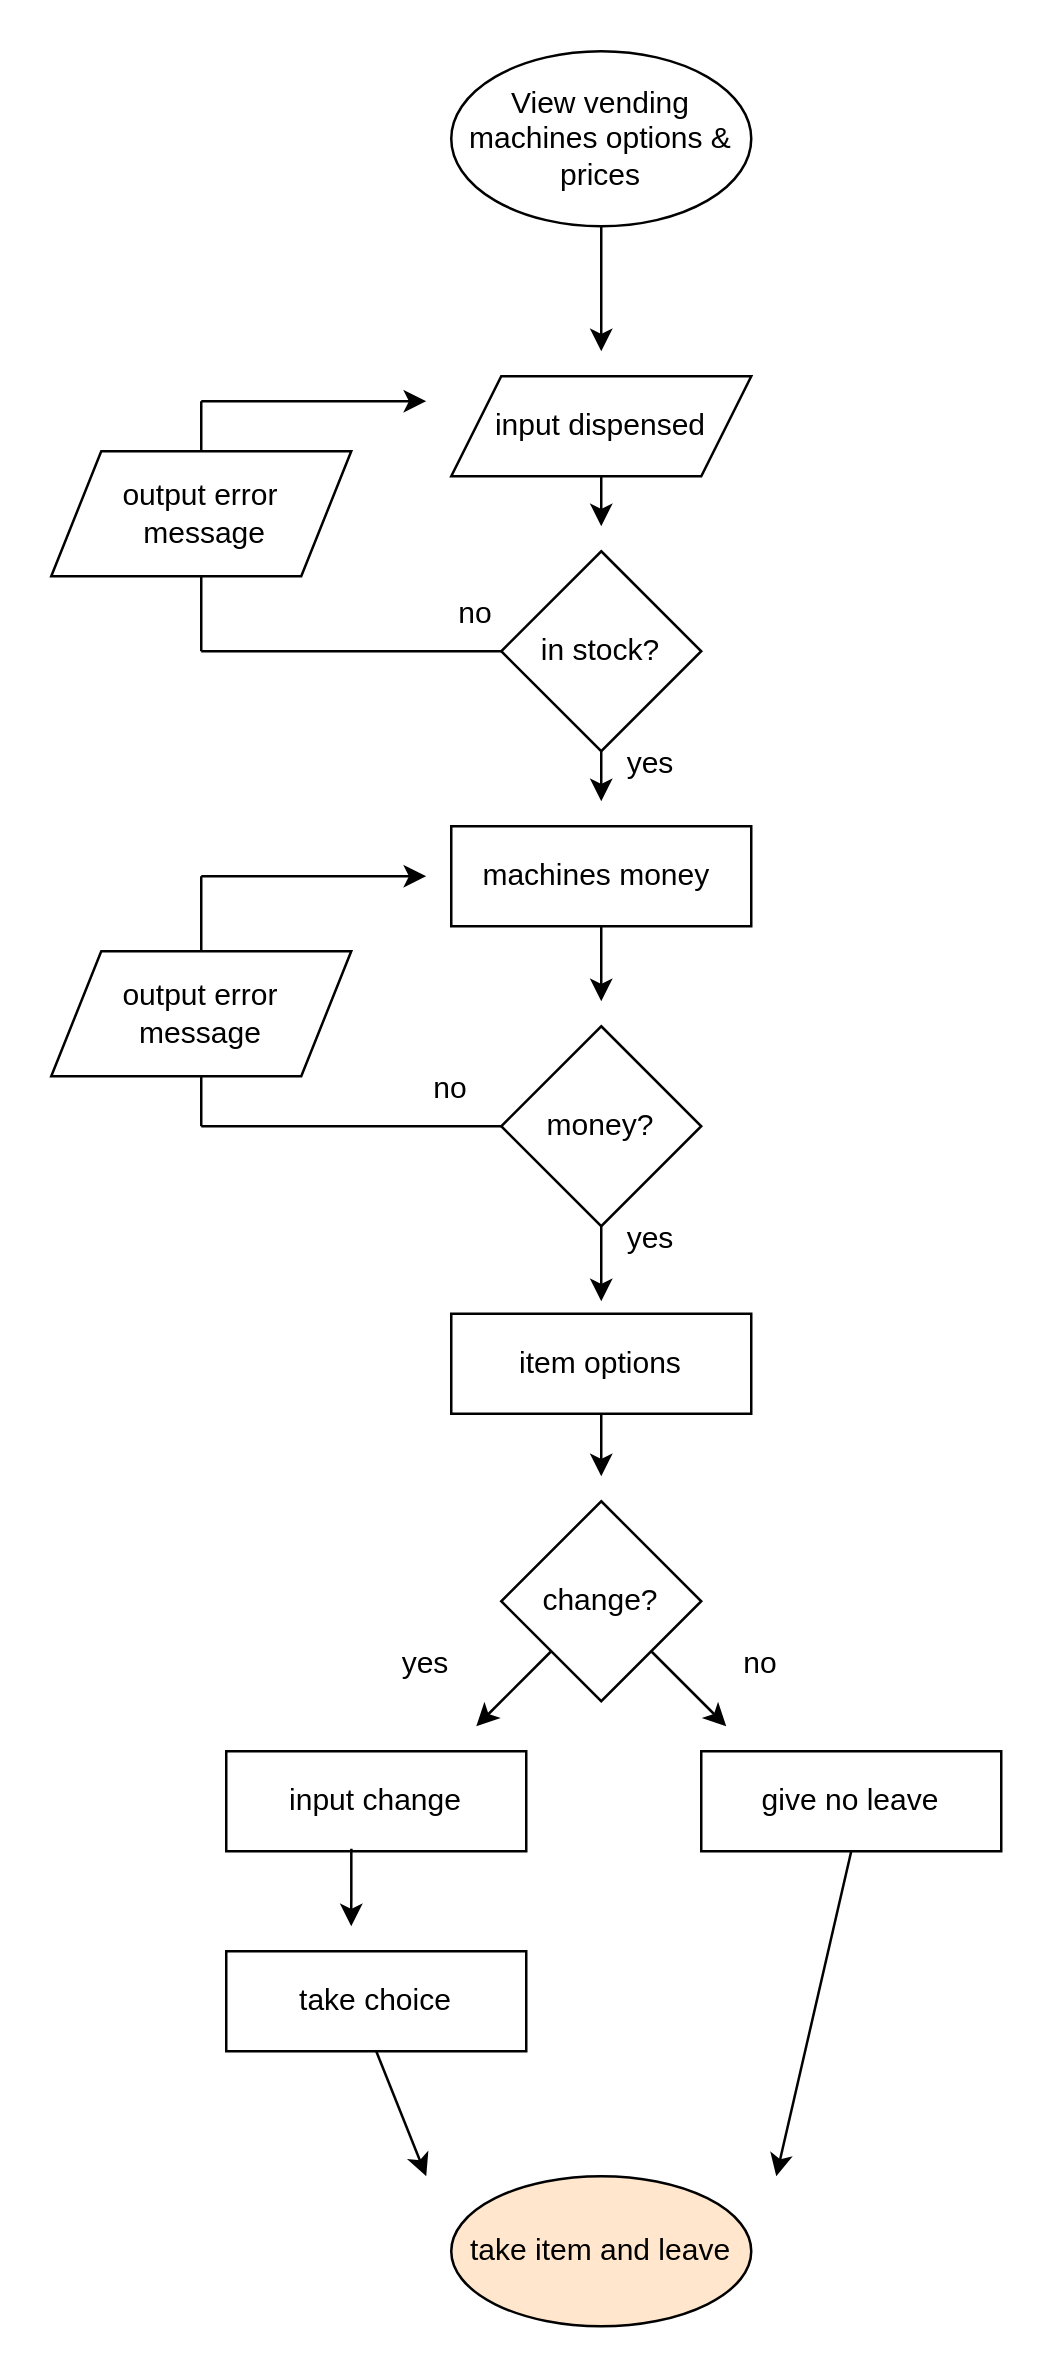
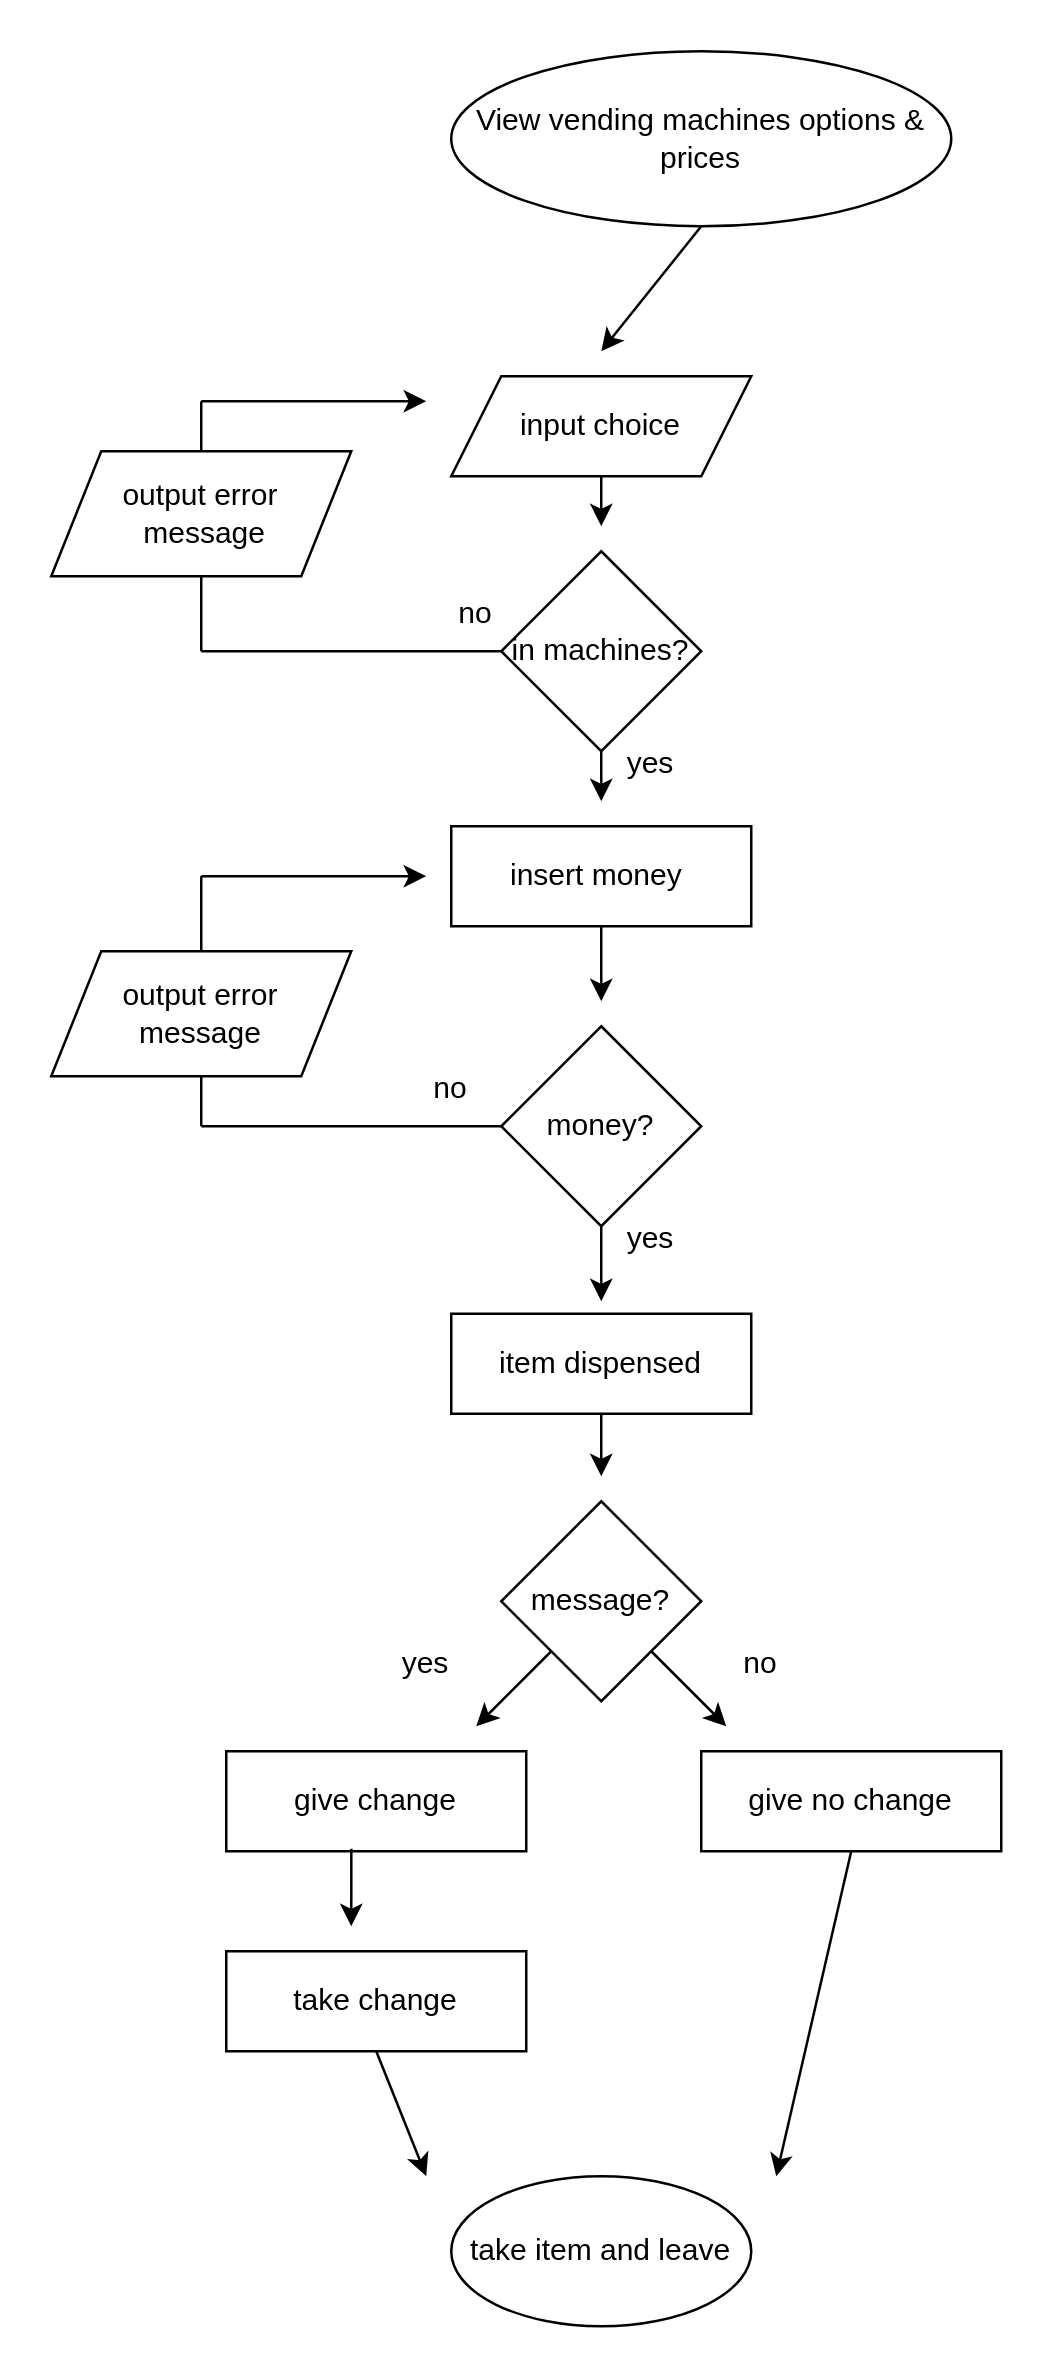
node "View vending machines options & prices": size 300x175 -> 500x175
node "input dispensed": label "input dispensed" -> "input choice"
node "in stock?": label "in stock?" -> "in machines?"
node "machines money": label "machines money" -> "insert money"
node "item options": label "item options" -> "item dispensed"
node "change?": label "change?" -> "message?"
node "input change": label "input change" -> "give change"
node "give no leave": label "give no leave" -> "give no change"
node "take choice": label "take choice" -> "take change"
node "take item and leave": fillcolor #ffe6cc -> #ffffff
